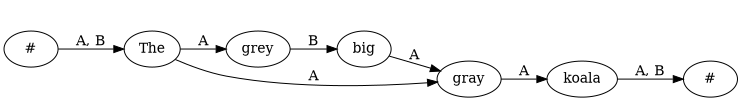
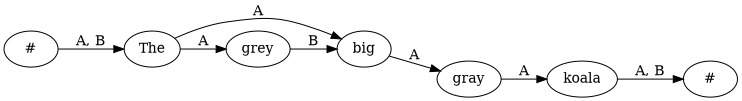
edge "The" -> "gray": now "The" -> "big"
